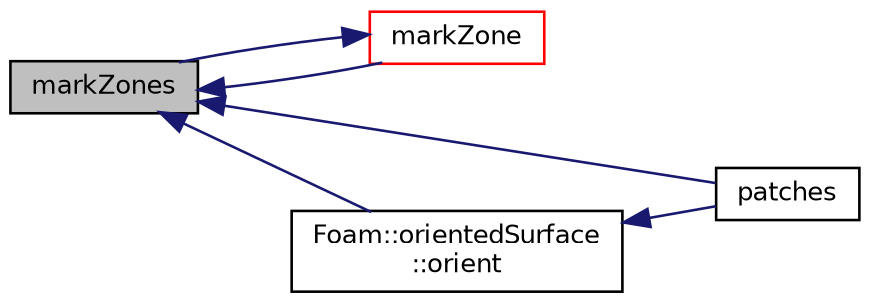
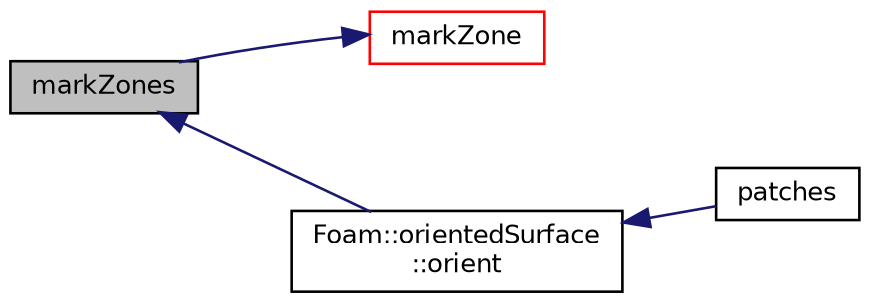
edge "markZone" -> "markZones": removed
edge "patches" -> "markZones": removed
